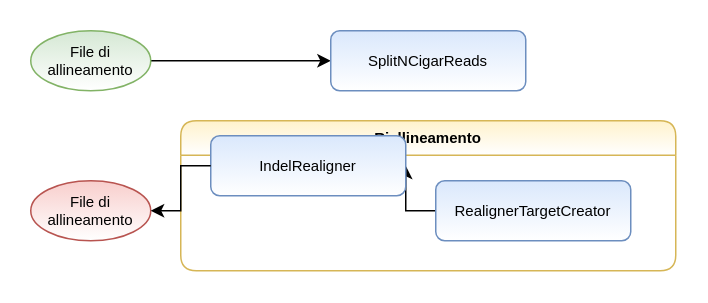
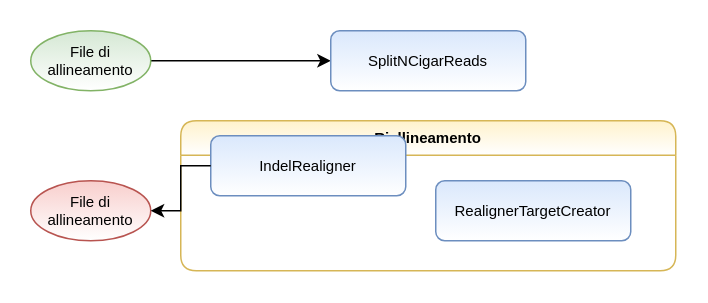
edge "RealignerTargetCreator" -> "IndelRealigner": removed
